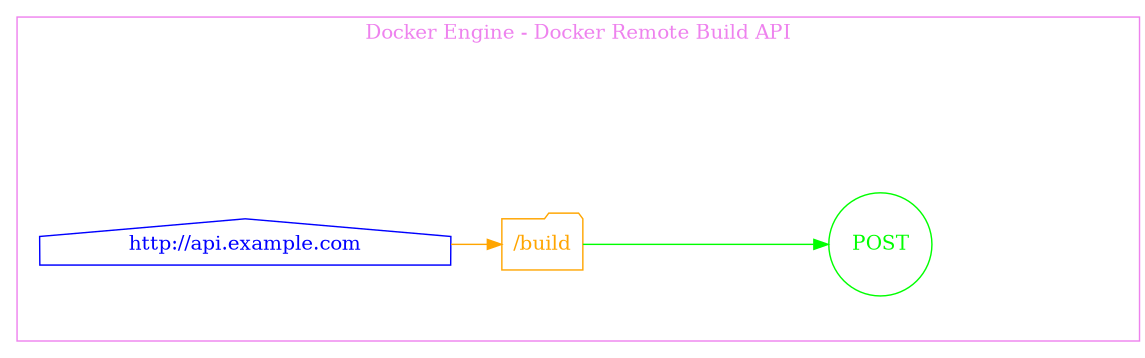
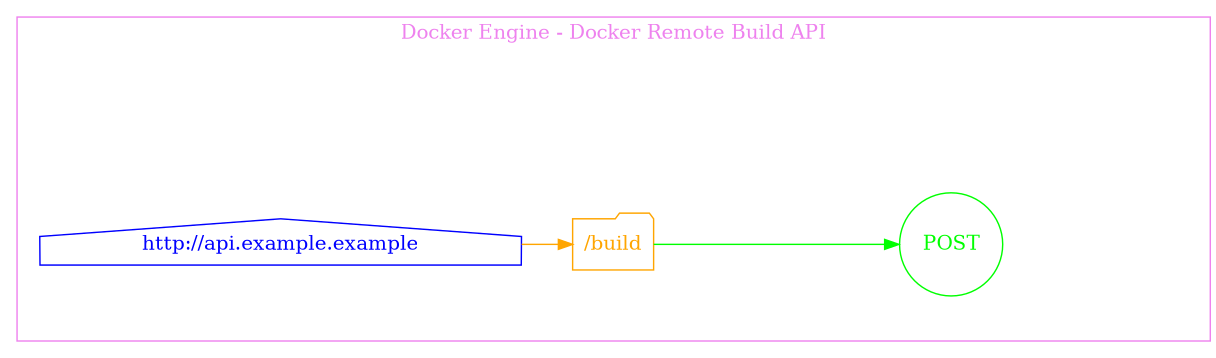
node "http://api.example.com": label "http://api.example.com" -> "http://api.example.example"
